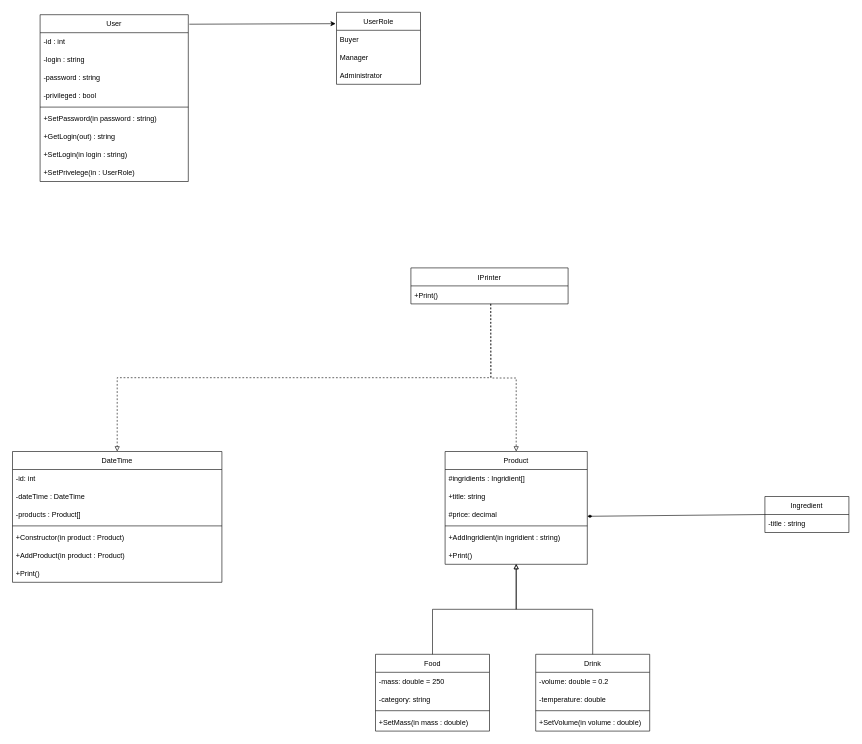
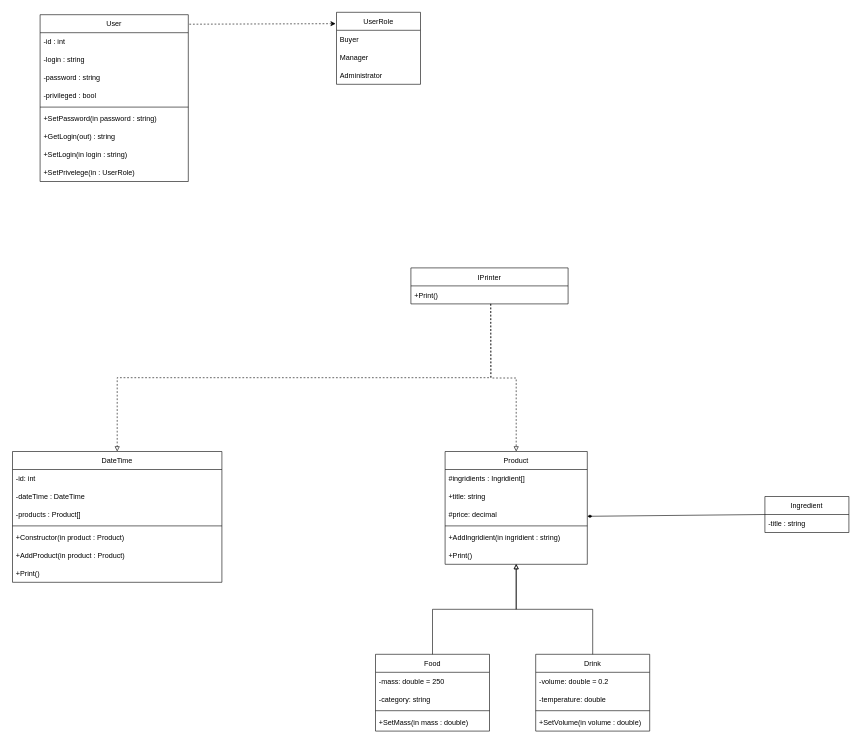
edge "User" -> "UserRole": style solid -> dashed
